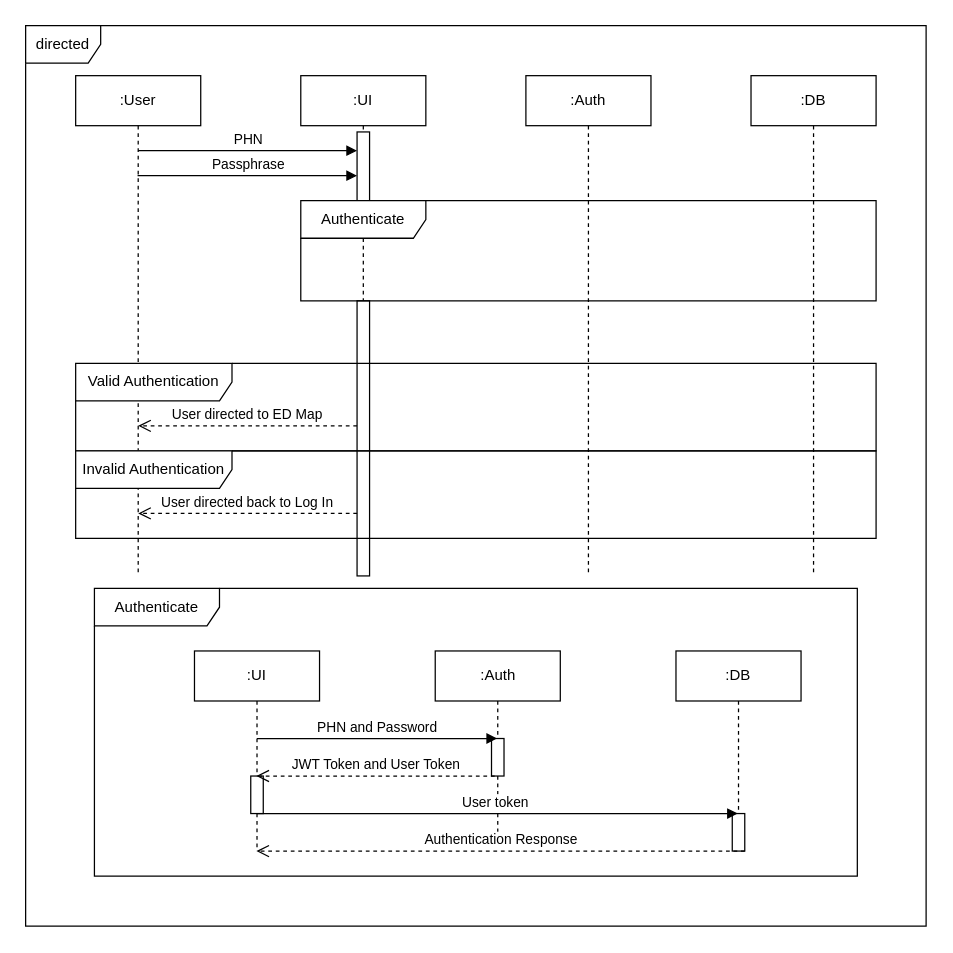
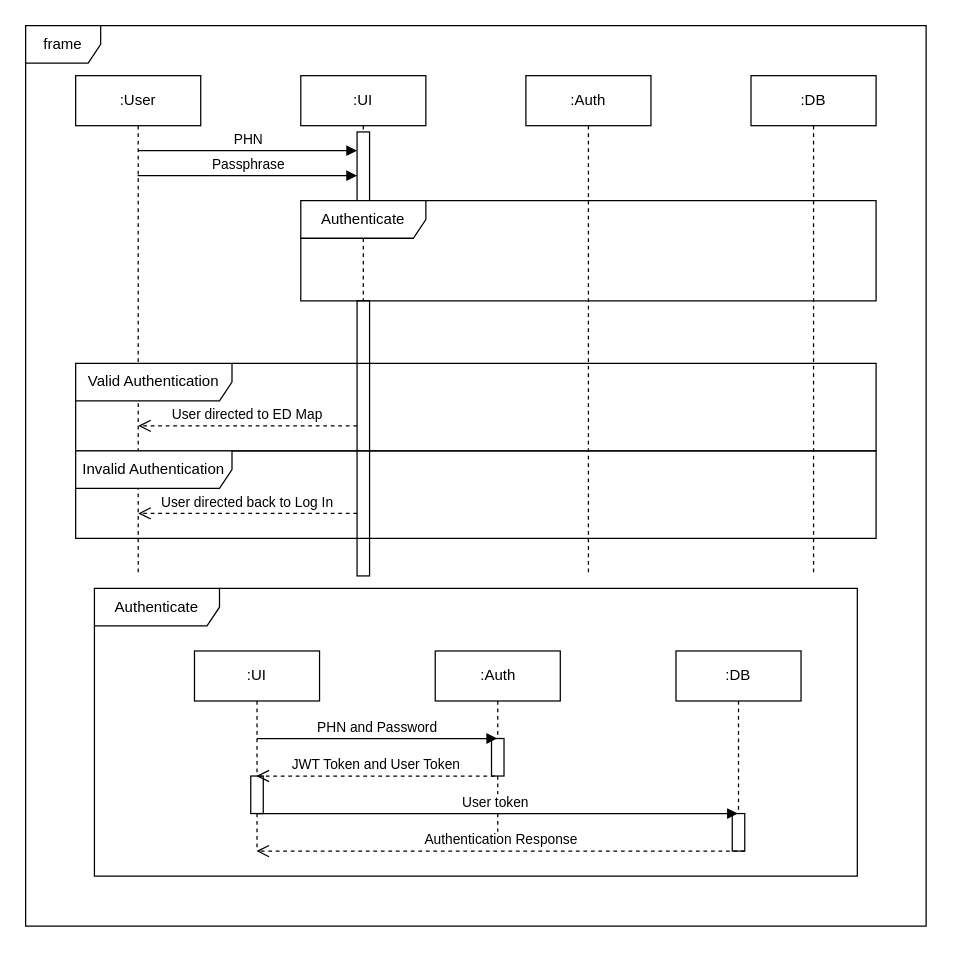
node "directed": label "directed" -> "frame"
